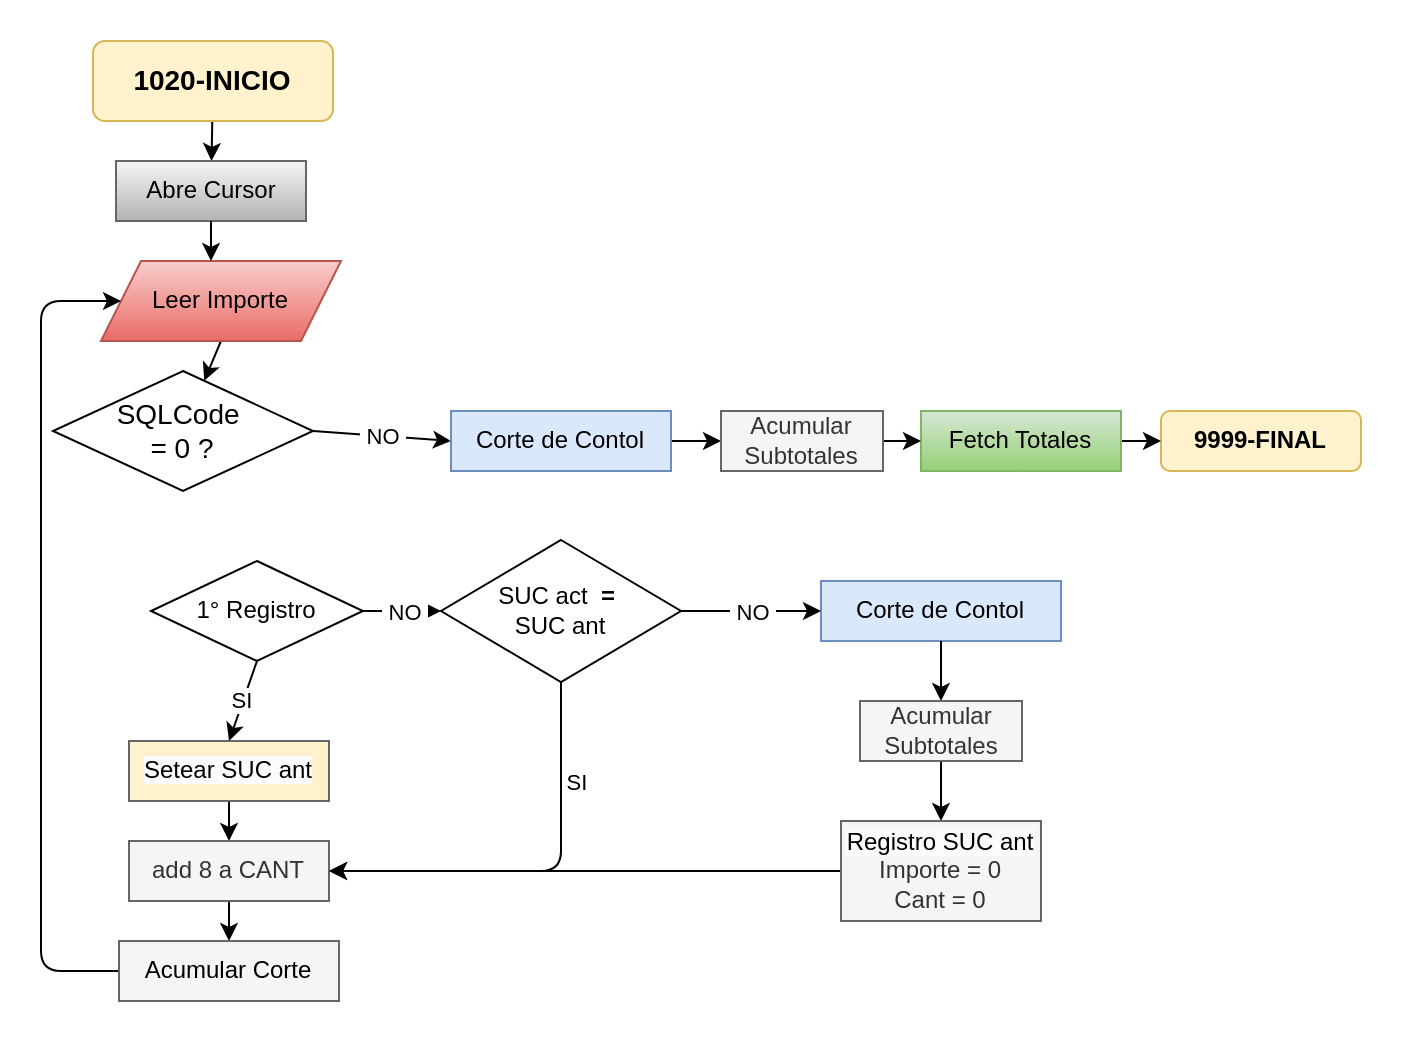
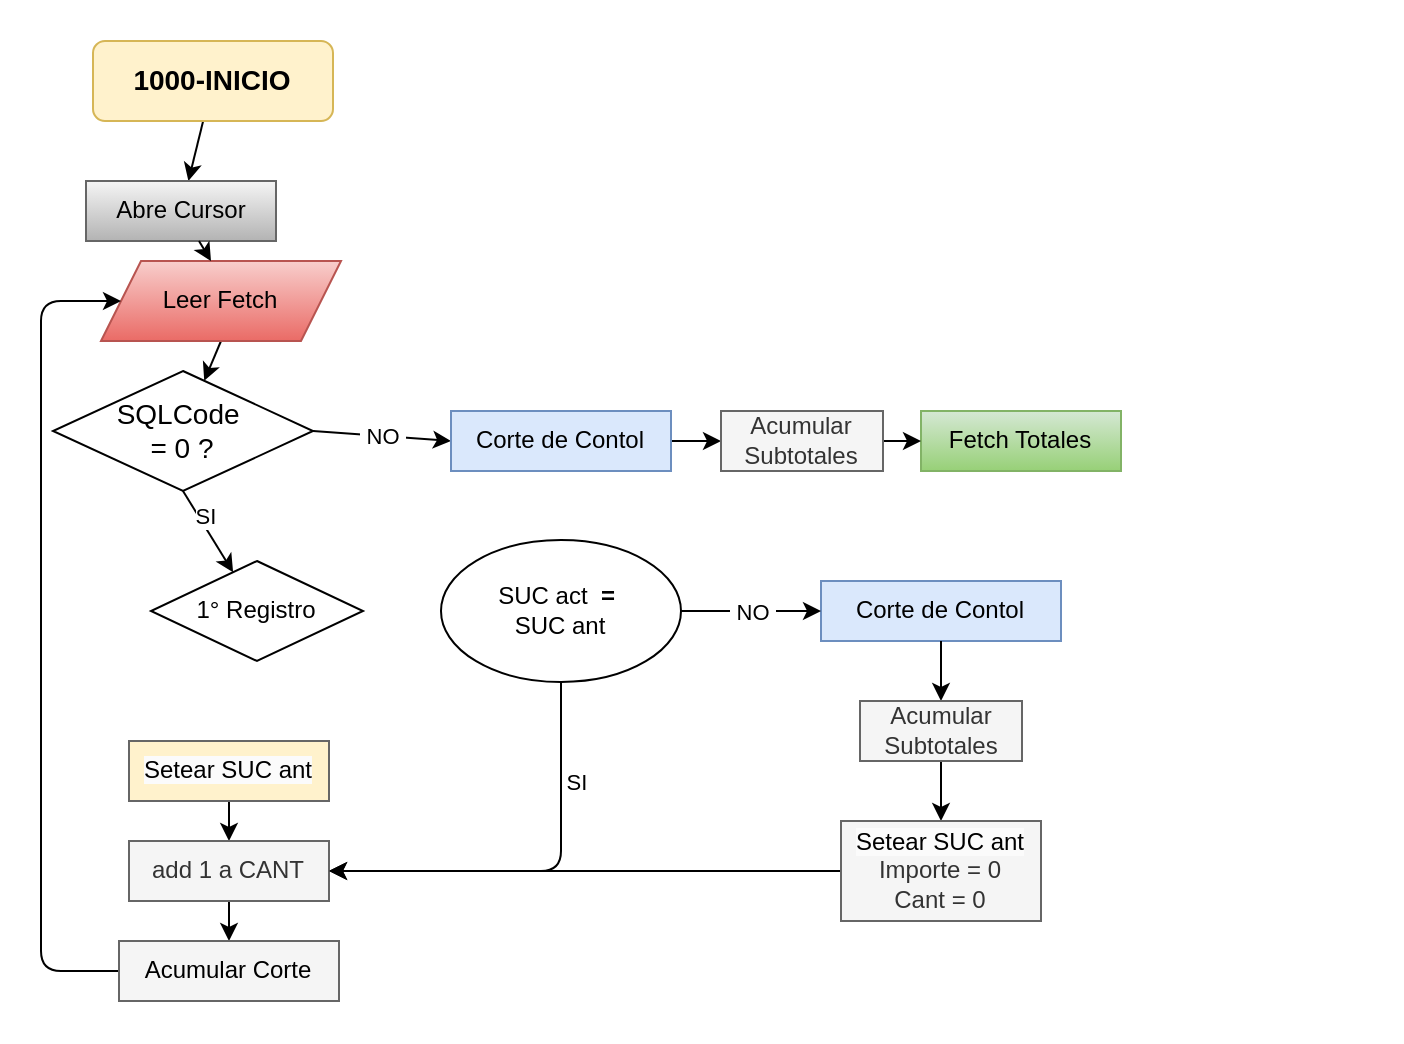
node "1020-INICIO": label "1020-INICIO" -> "1000-INICIO"
node "Abre Cursor": moved (211, 191) -> (181, 211)
node "Leer Importe": label "Leer Importe" -> "Leer Fetch"
edge "Fetch Totales" -> "9999-FINAL": removed
node "9999-FINAL": removed
edge "SQLCode = 0 ?" -> "1° Registro": added, label "SI"
edge "1° Registro" -> "SUC act = SUC ant": removed, label "NO"
node "SUC act = SUC ant": shape diamond -> ellipse
edge "1° Registro" -> "Setear SUC ant": removed, label "SI"
node "add 8 a CANT": label "add 8 a CANT" -> "add 1 a CANT"
node "Registro SUC ant Importe = 0 Cant = 0": label "Registro SUC ant Importe = 0 Cant = 0" -> "Setear SUC ant Importe = 0 Cant = 0"
